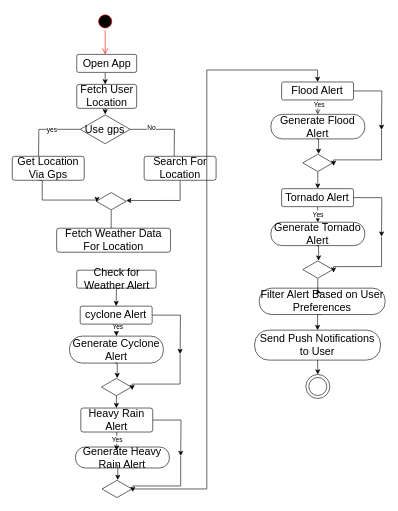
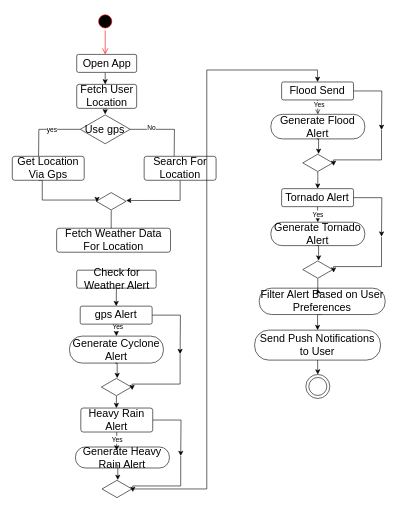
node "Flood Alert": label "Flood Alert" -> "Flood Send"
node "cyclone Alert": label "cyclone Alert" -> "gps Alert"
